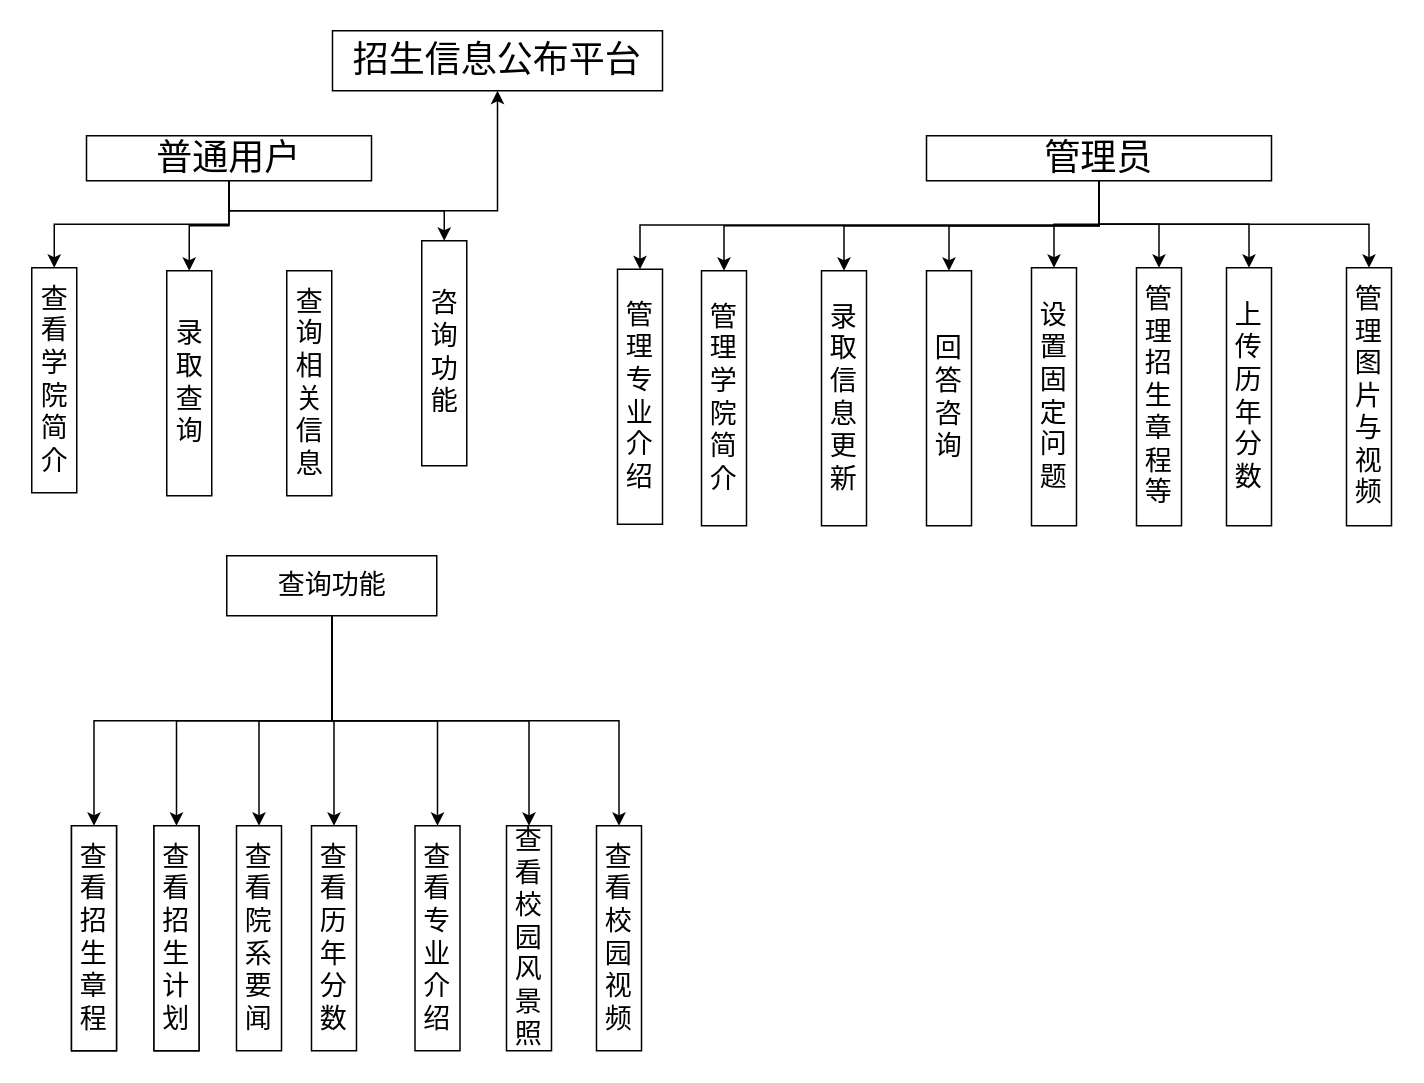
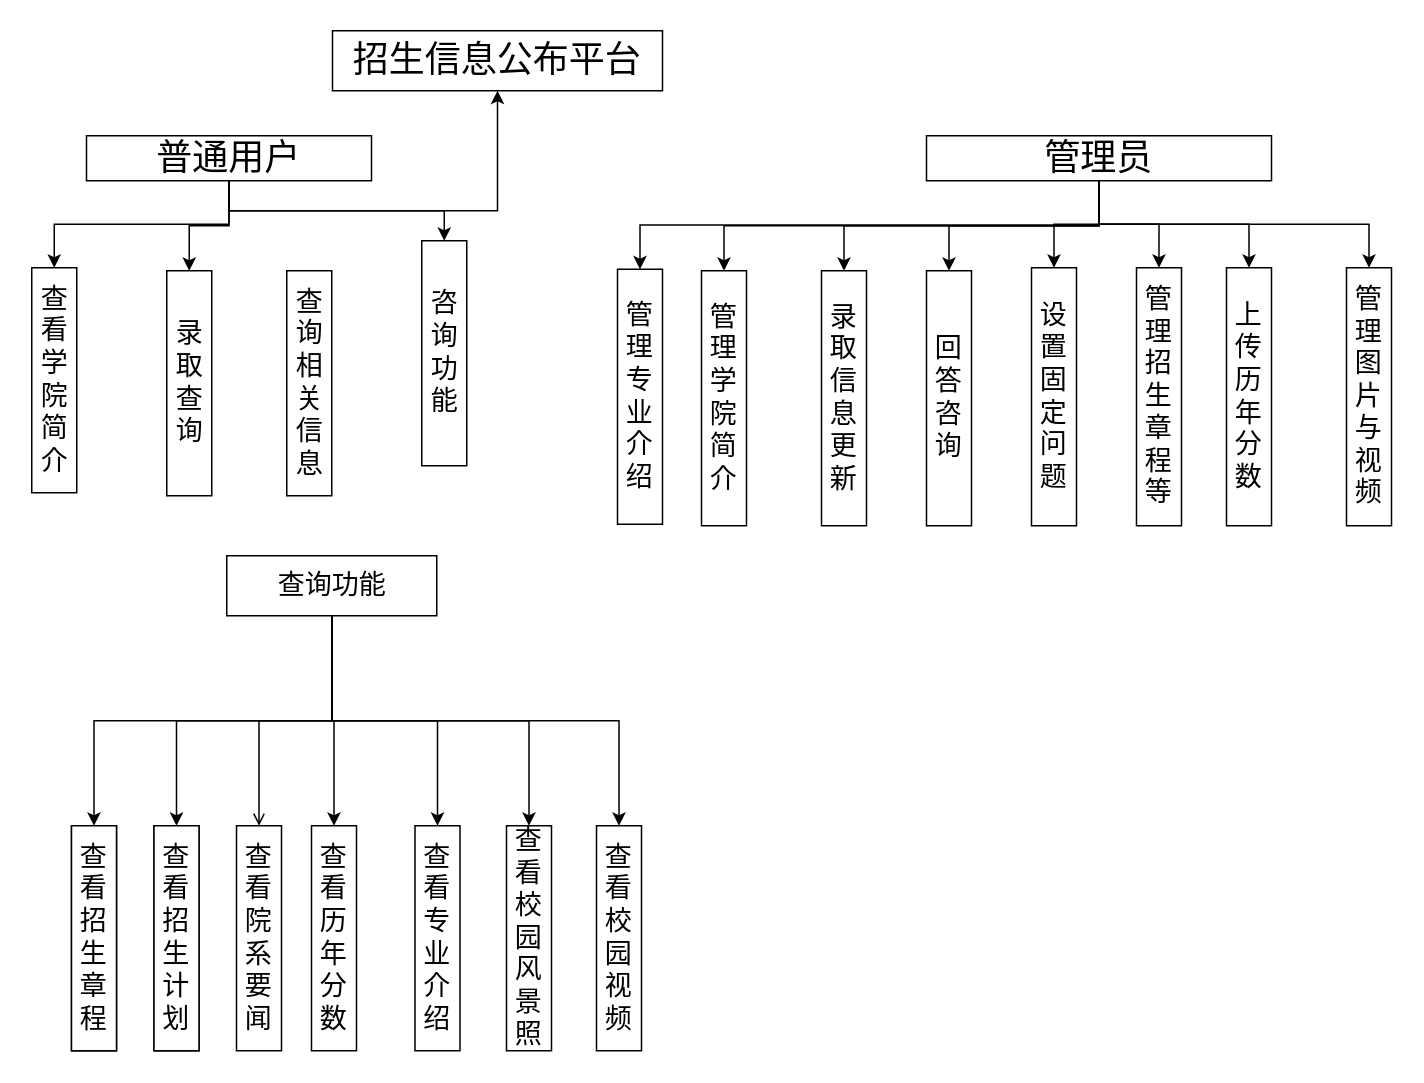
edge "查询功能" -> "查看院系要闻": arrowhead classic -> open
